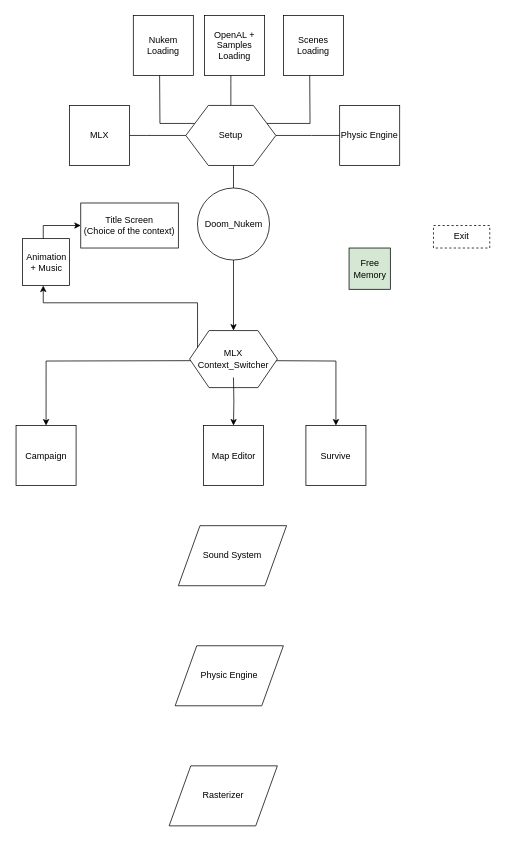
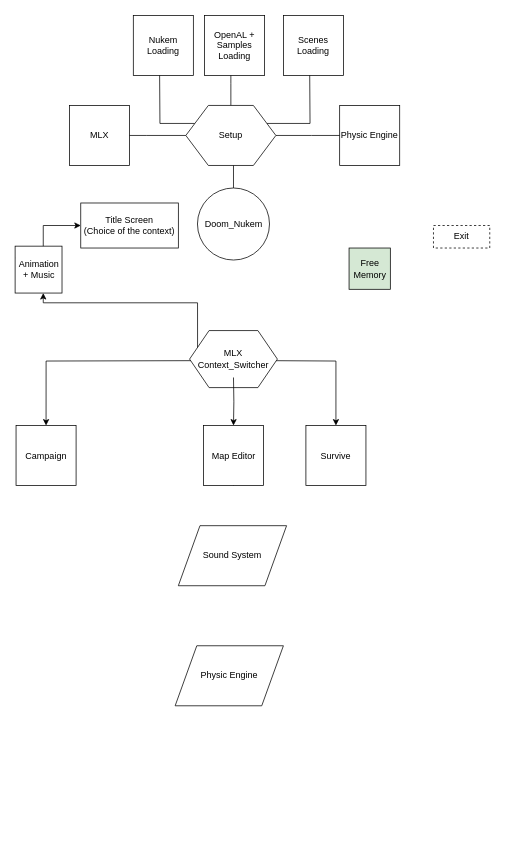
node "Animation + Music": moved (46, 262) -> (38, 269)
edge "Doom_Nukem" -> "MLX Context_Switcher": removed
node "Rasterizer": removed
